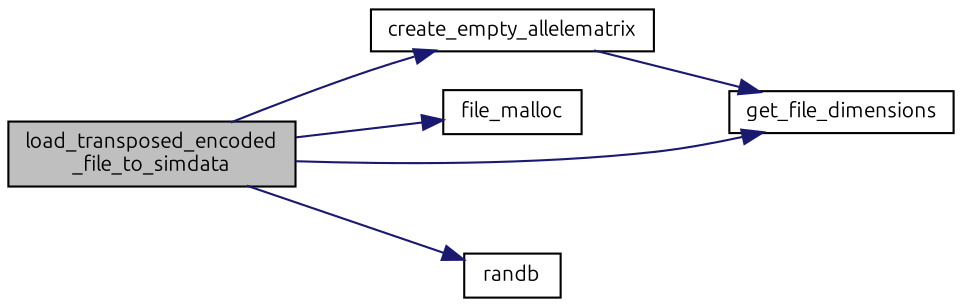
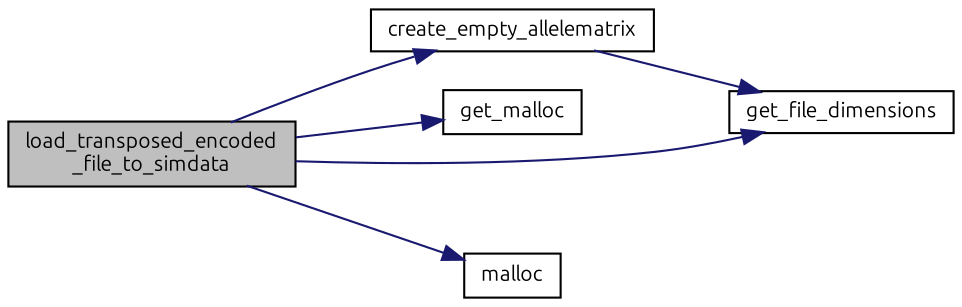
node "file_malloc": label "file_malloc" -> "get_malloc"
node "randb": label "randb" -> "malloc"
